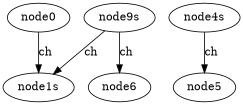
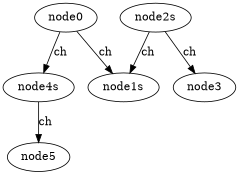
node "node9s": label "node9s" -> "node2s"
edge "node0" -> "node4s": added, label "ch"
node "node6": label "node6" -> "node3"
